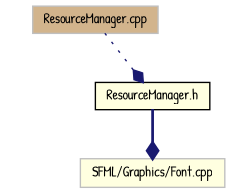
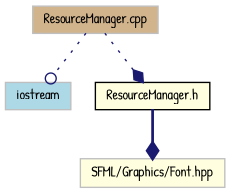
node "iostream": added
node "SFML/Graphics/Font.cpp": label "SFML/Graphics/Font.cpp" -> "SFML/Graphics/Font.hpp"
